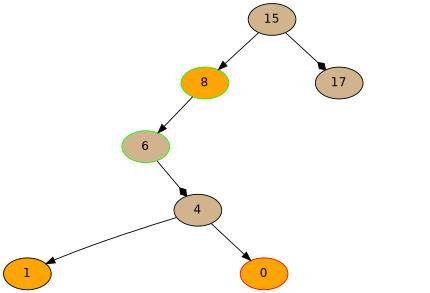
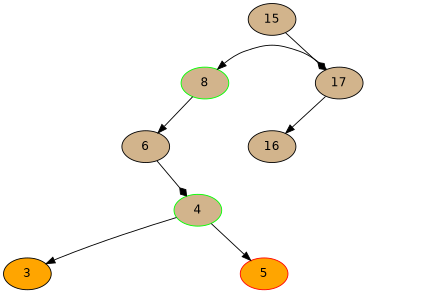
edge "15" -> "8": now "17" -> "8"
node "8": fillcolor orange -> tan
node "6": color green -> black
node "16": added
node "4": color black -> green
node "1": label "1" -> "3"
node "0": label "0" -> "5"
